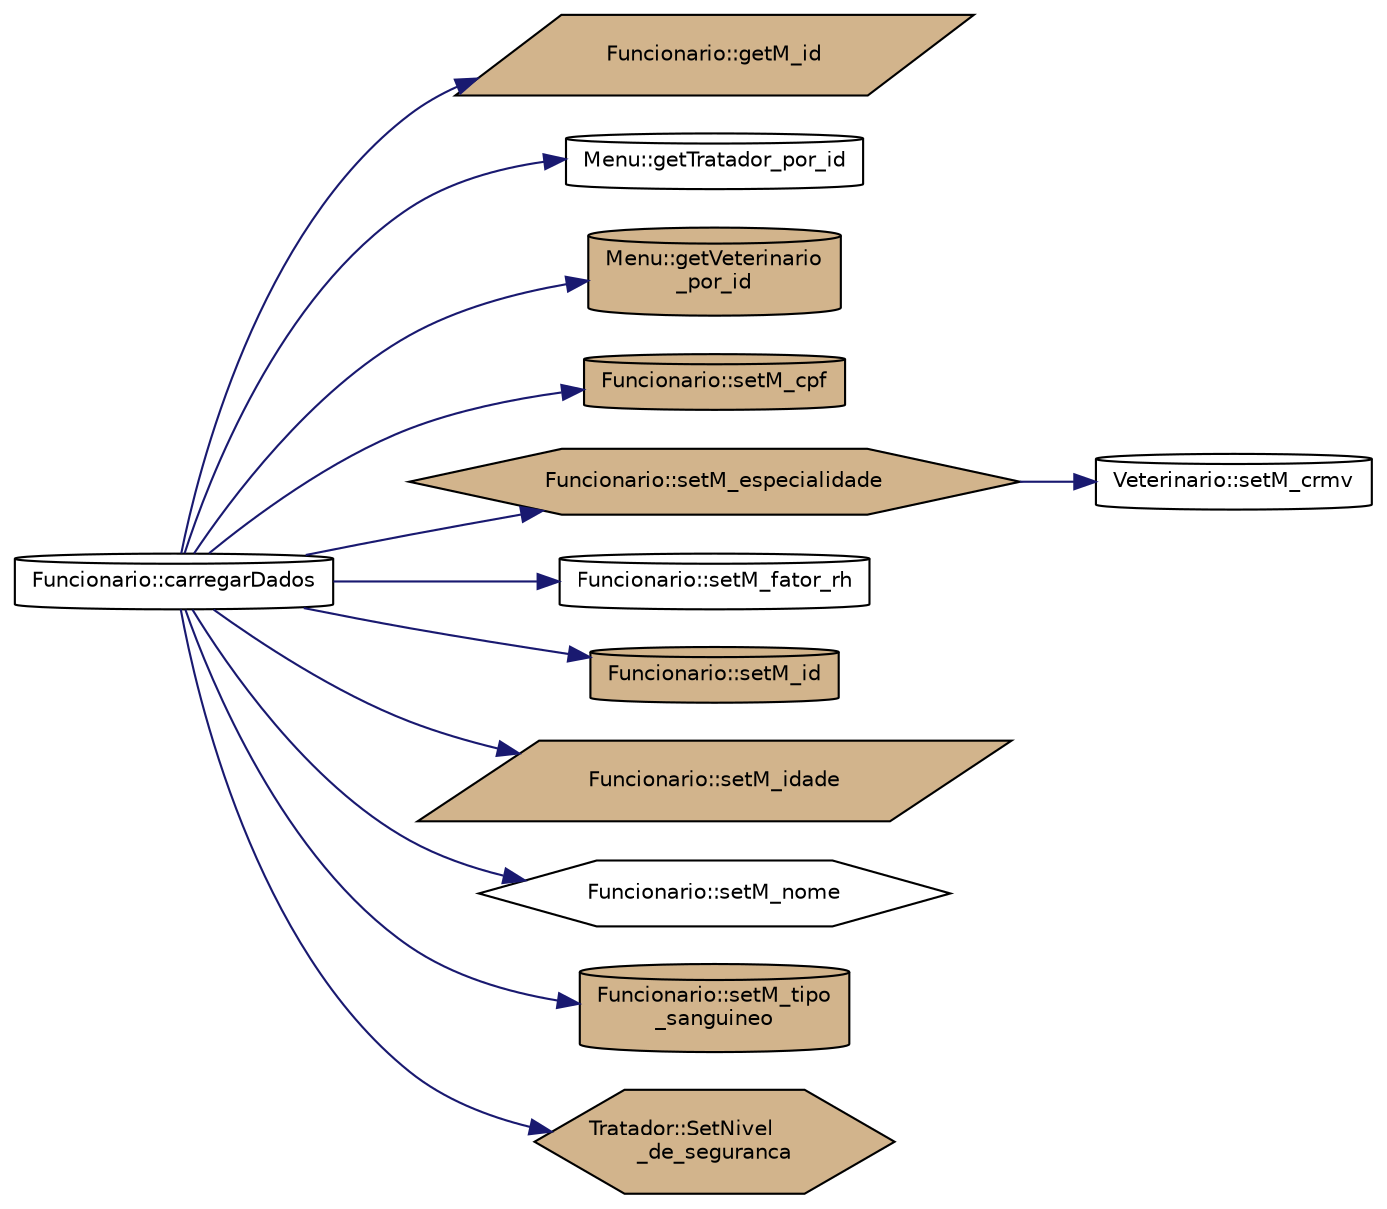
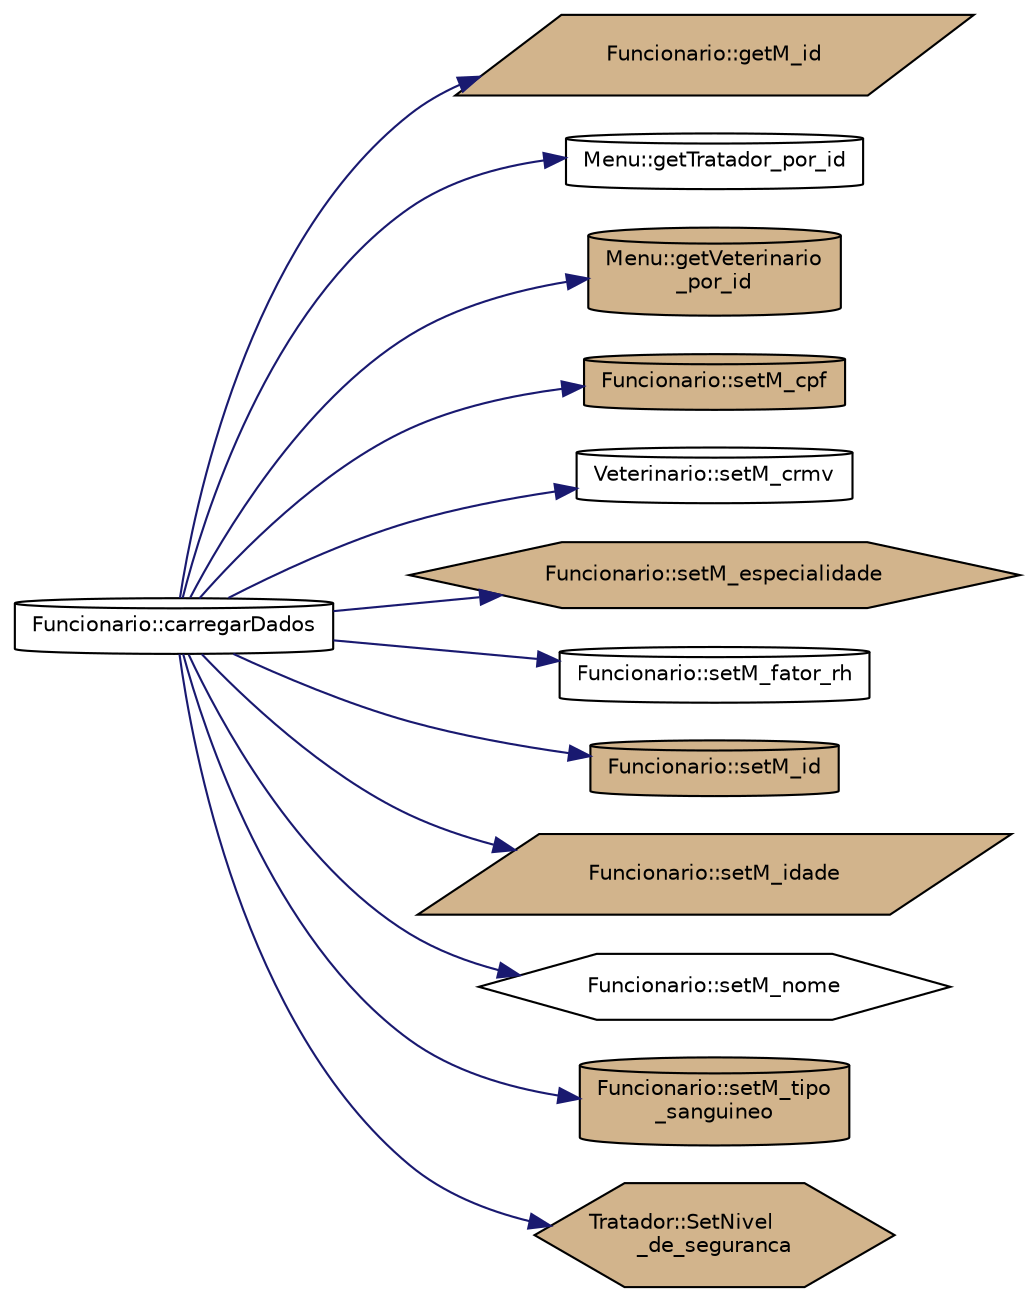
edge "Funcionario::setM_especialidade" -> "Veterinario::setM_crmv": now "Funcionario::carregarDados" -> "Veterinario::setM_crmv"
